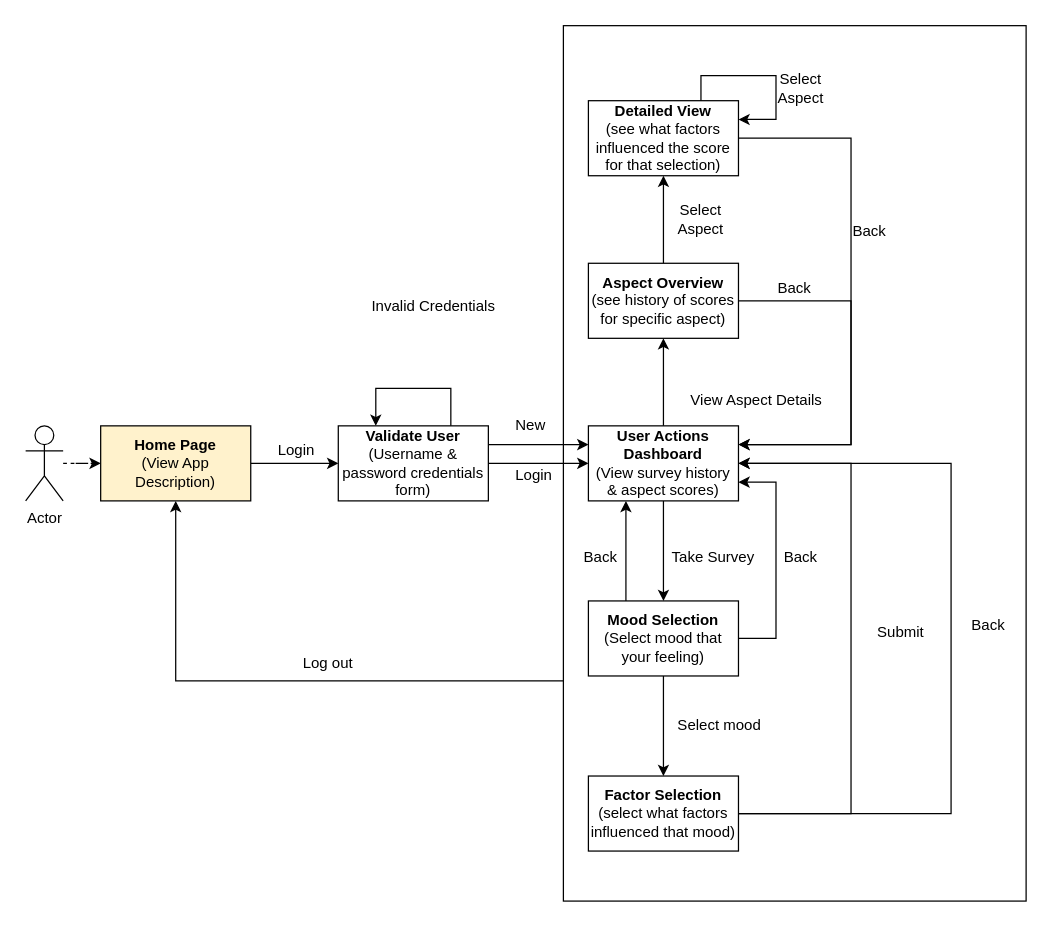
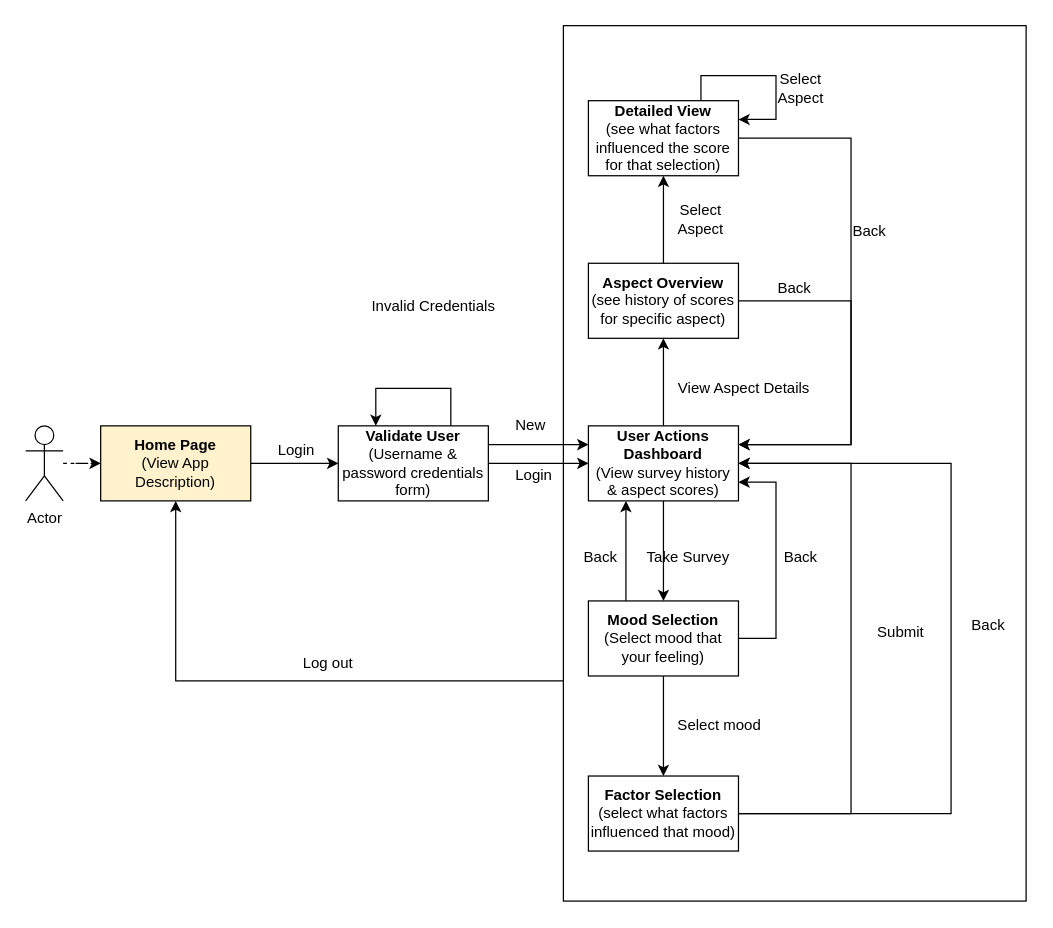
node "View Aspect Details": moved (763, 401) -> (751, 388)
node "Take Survey": moved (719, 557) -> (694, 557)
